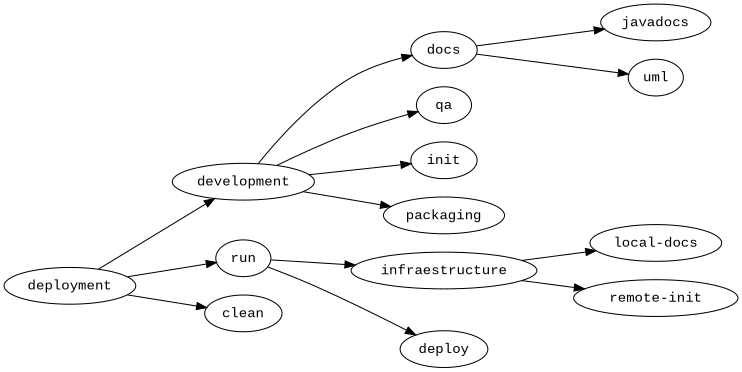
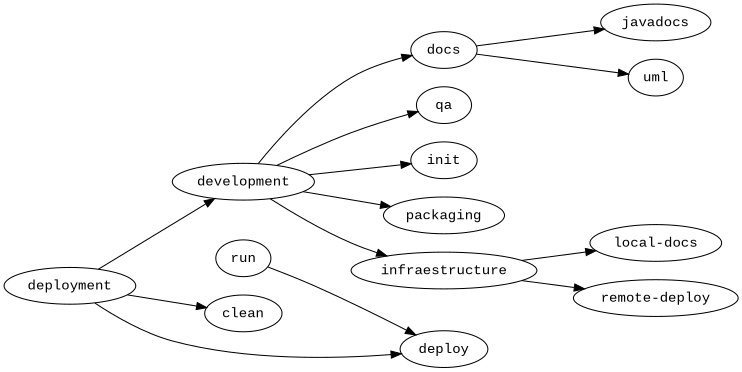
edge "run" -> "infraestructure": now "development" -> "infraestructure"
edge "deployment" -> "run": now "deployment" -> "deploy"
node "remote-init": label "remote-init" -> "remote-deploy"
